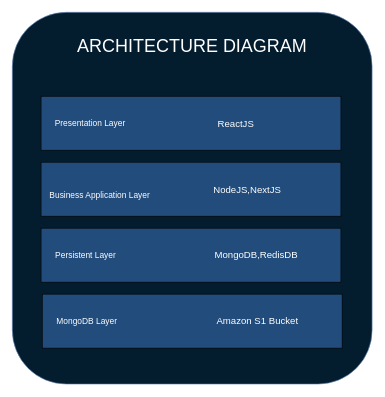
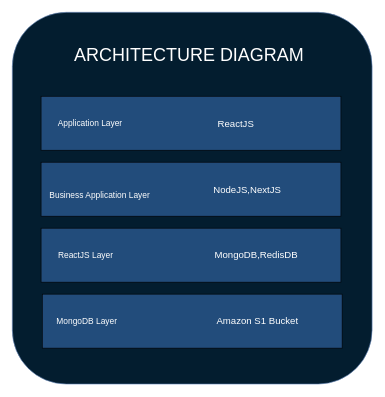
node "ARCHITECTURE DIAGRAM": moved (192, 45) -> (189, 54)
node "Presentation Layer": label "Presentation Layer" -> "Application Layer"
node "Persistent Layer": label "Persistent Layer" -> "ReactJS Layer"
